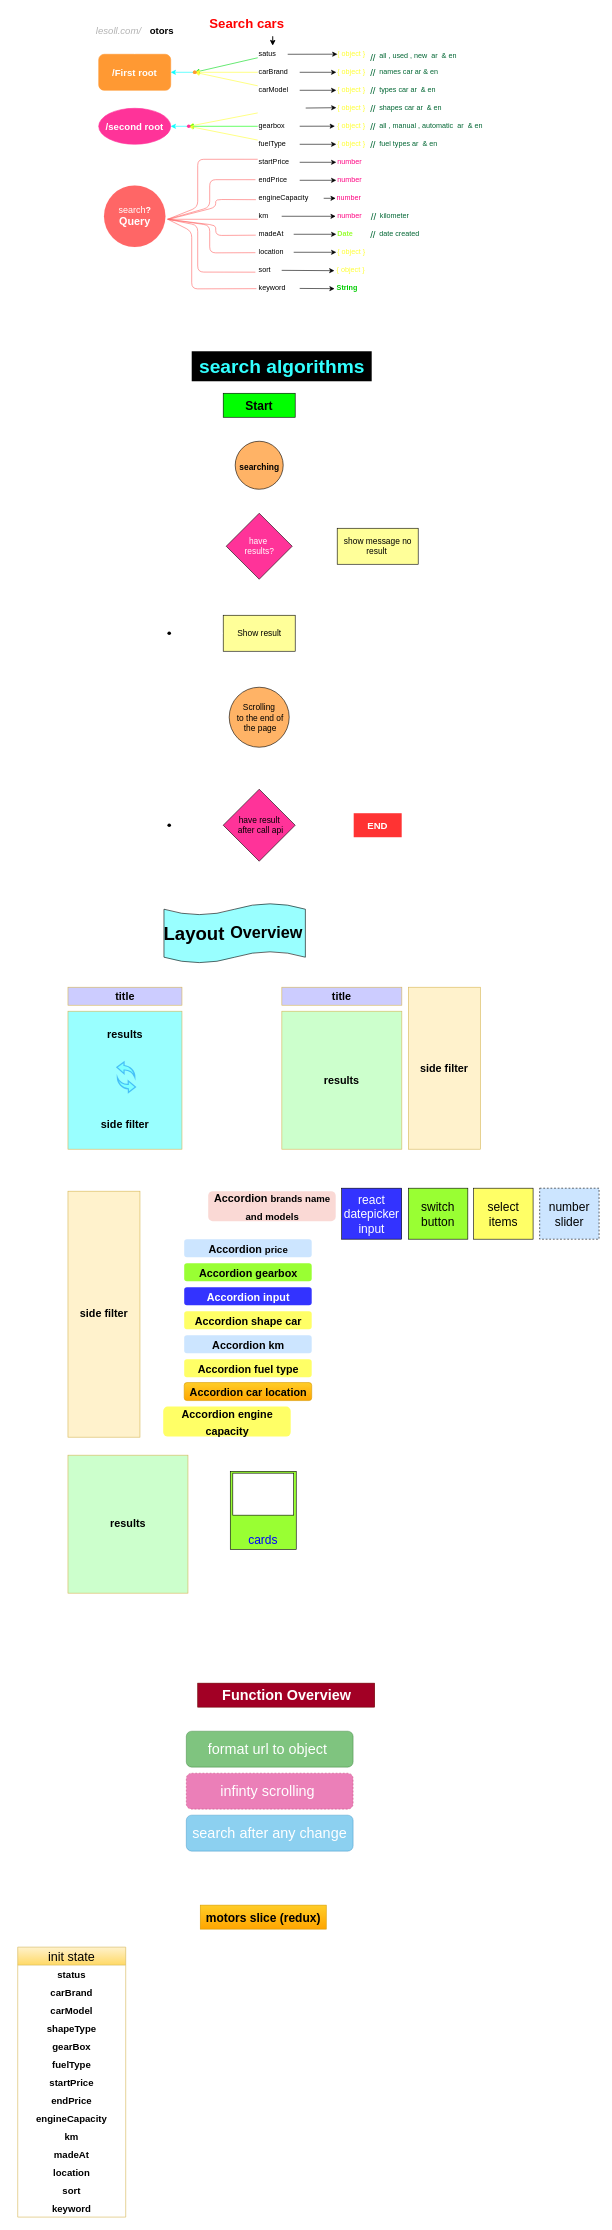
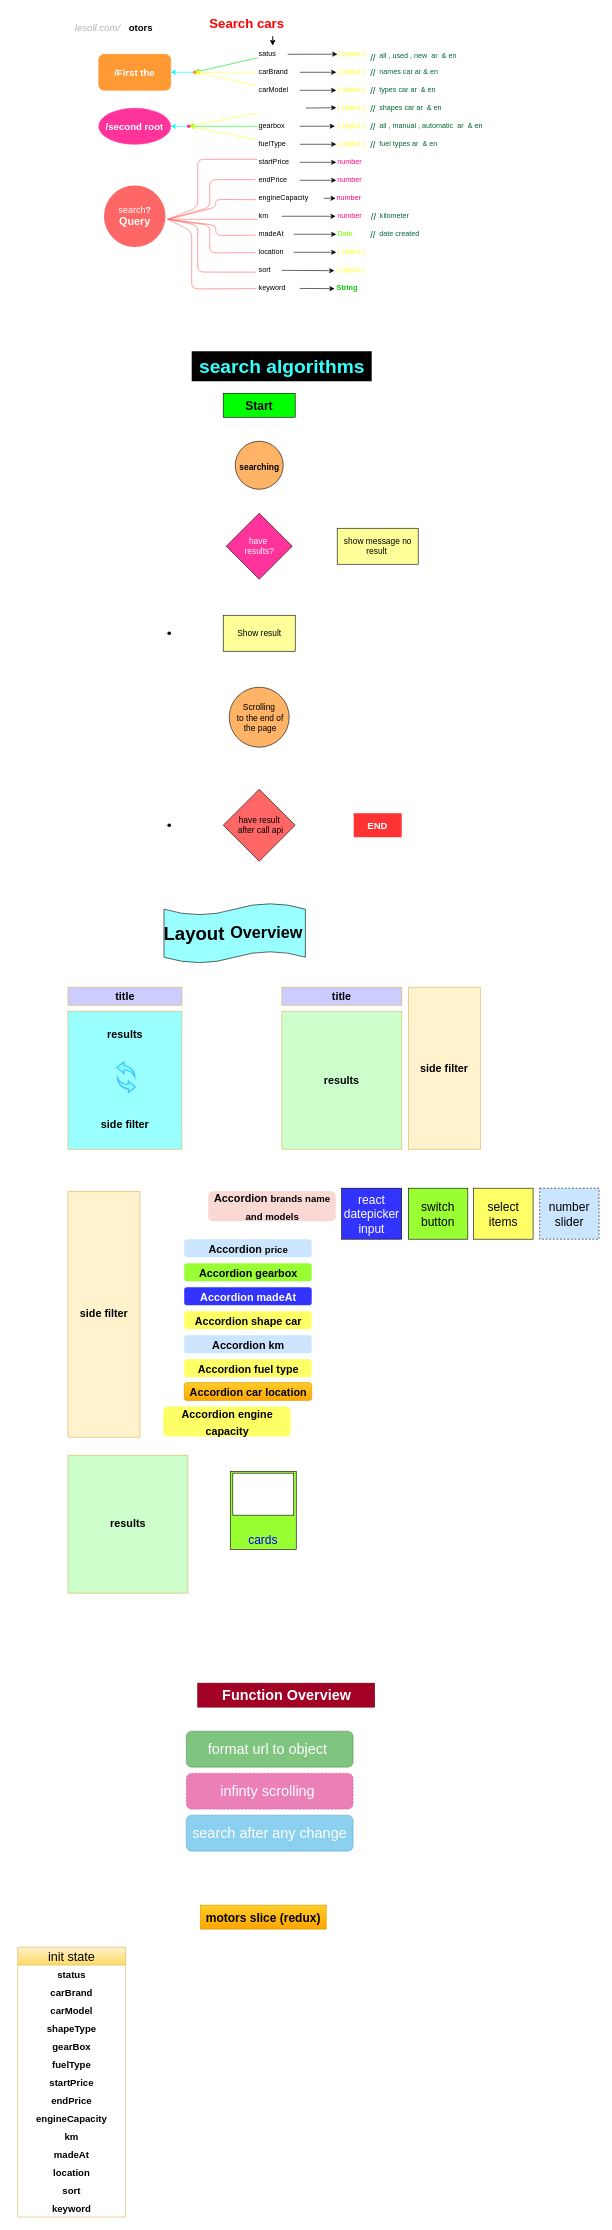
node "lesoll.com/motors": moved (135, 30) -> (114, 27)
node "/First root": label "/First root" -> "/First the"
node "have result after call api": fillcolor #ff3399 -> #ff6666
node "Accordion input": label "Accordion input" -> "Accordion madeAt"
